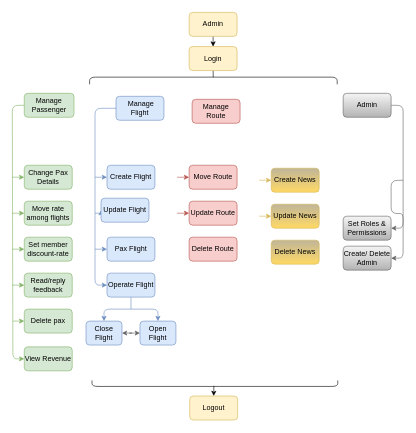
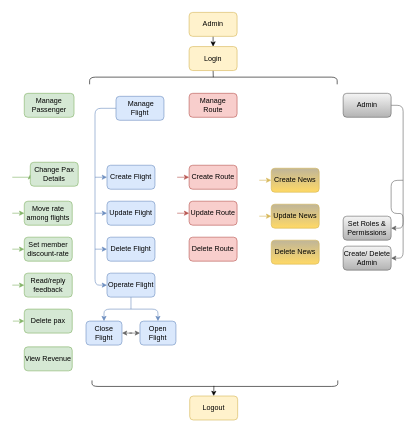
node "Manage Route": moved (216, 111) -> (213, 105)
node "Change Pax Details": moved (48, 177) -> (54, 174)
node "Move Route": label "Move Route" -> "Create Route"
edge "Manage Passenger" -> "View Revenue": removed
node "Update Flight": moved (125, 210) -> (131, 213)
node "Pax Flight": label "Pax Flight" -> "Delete Flight"
